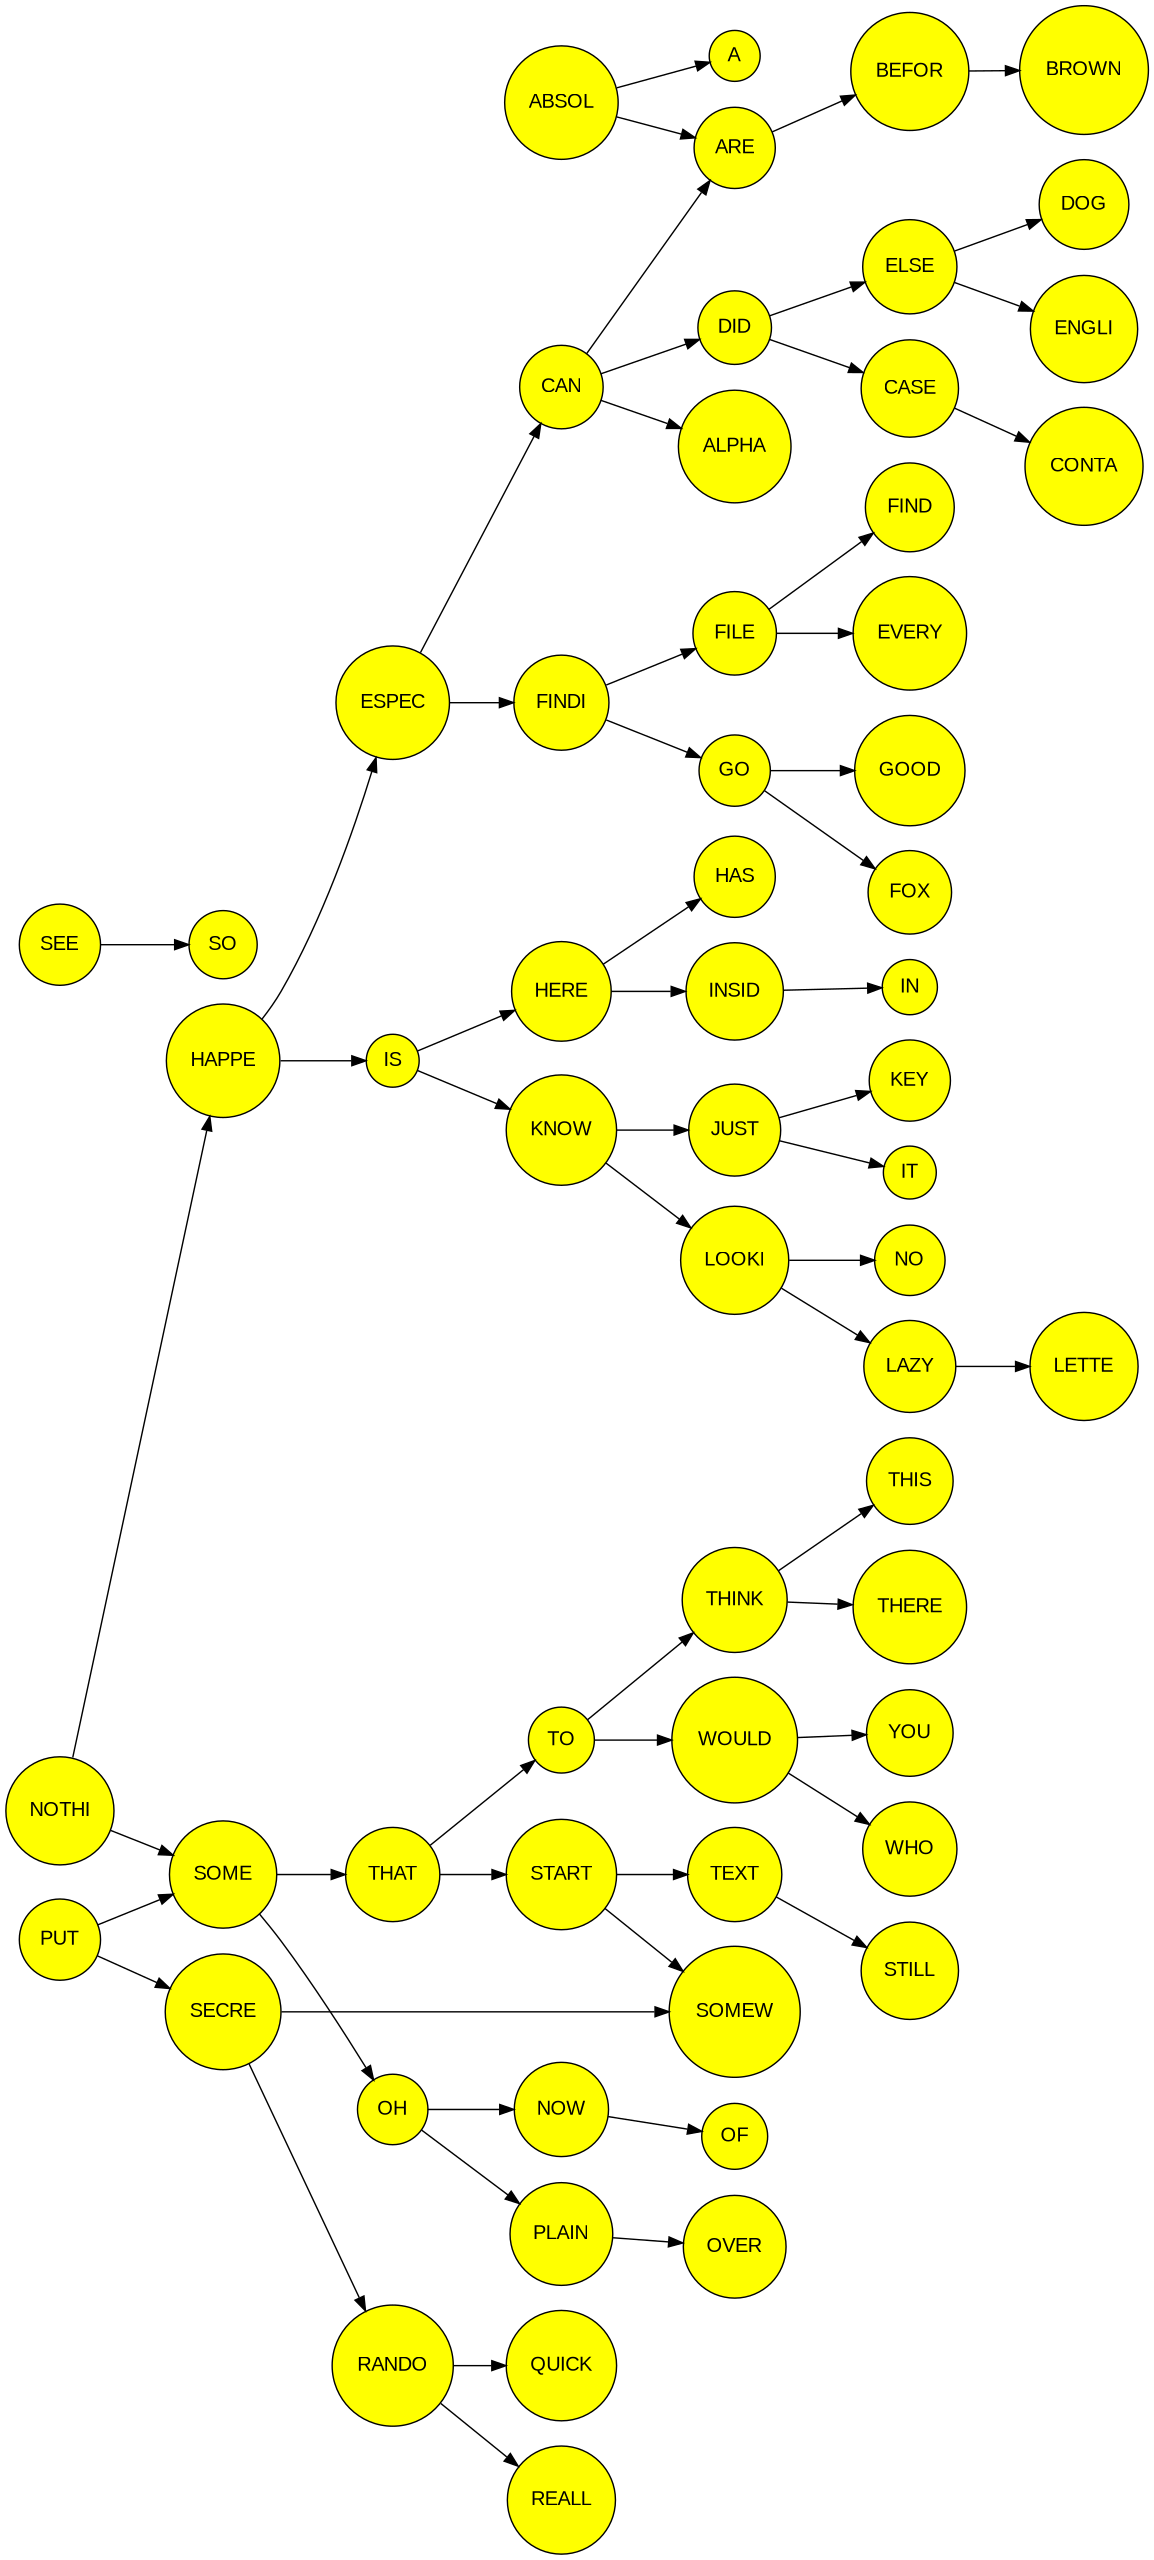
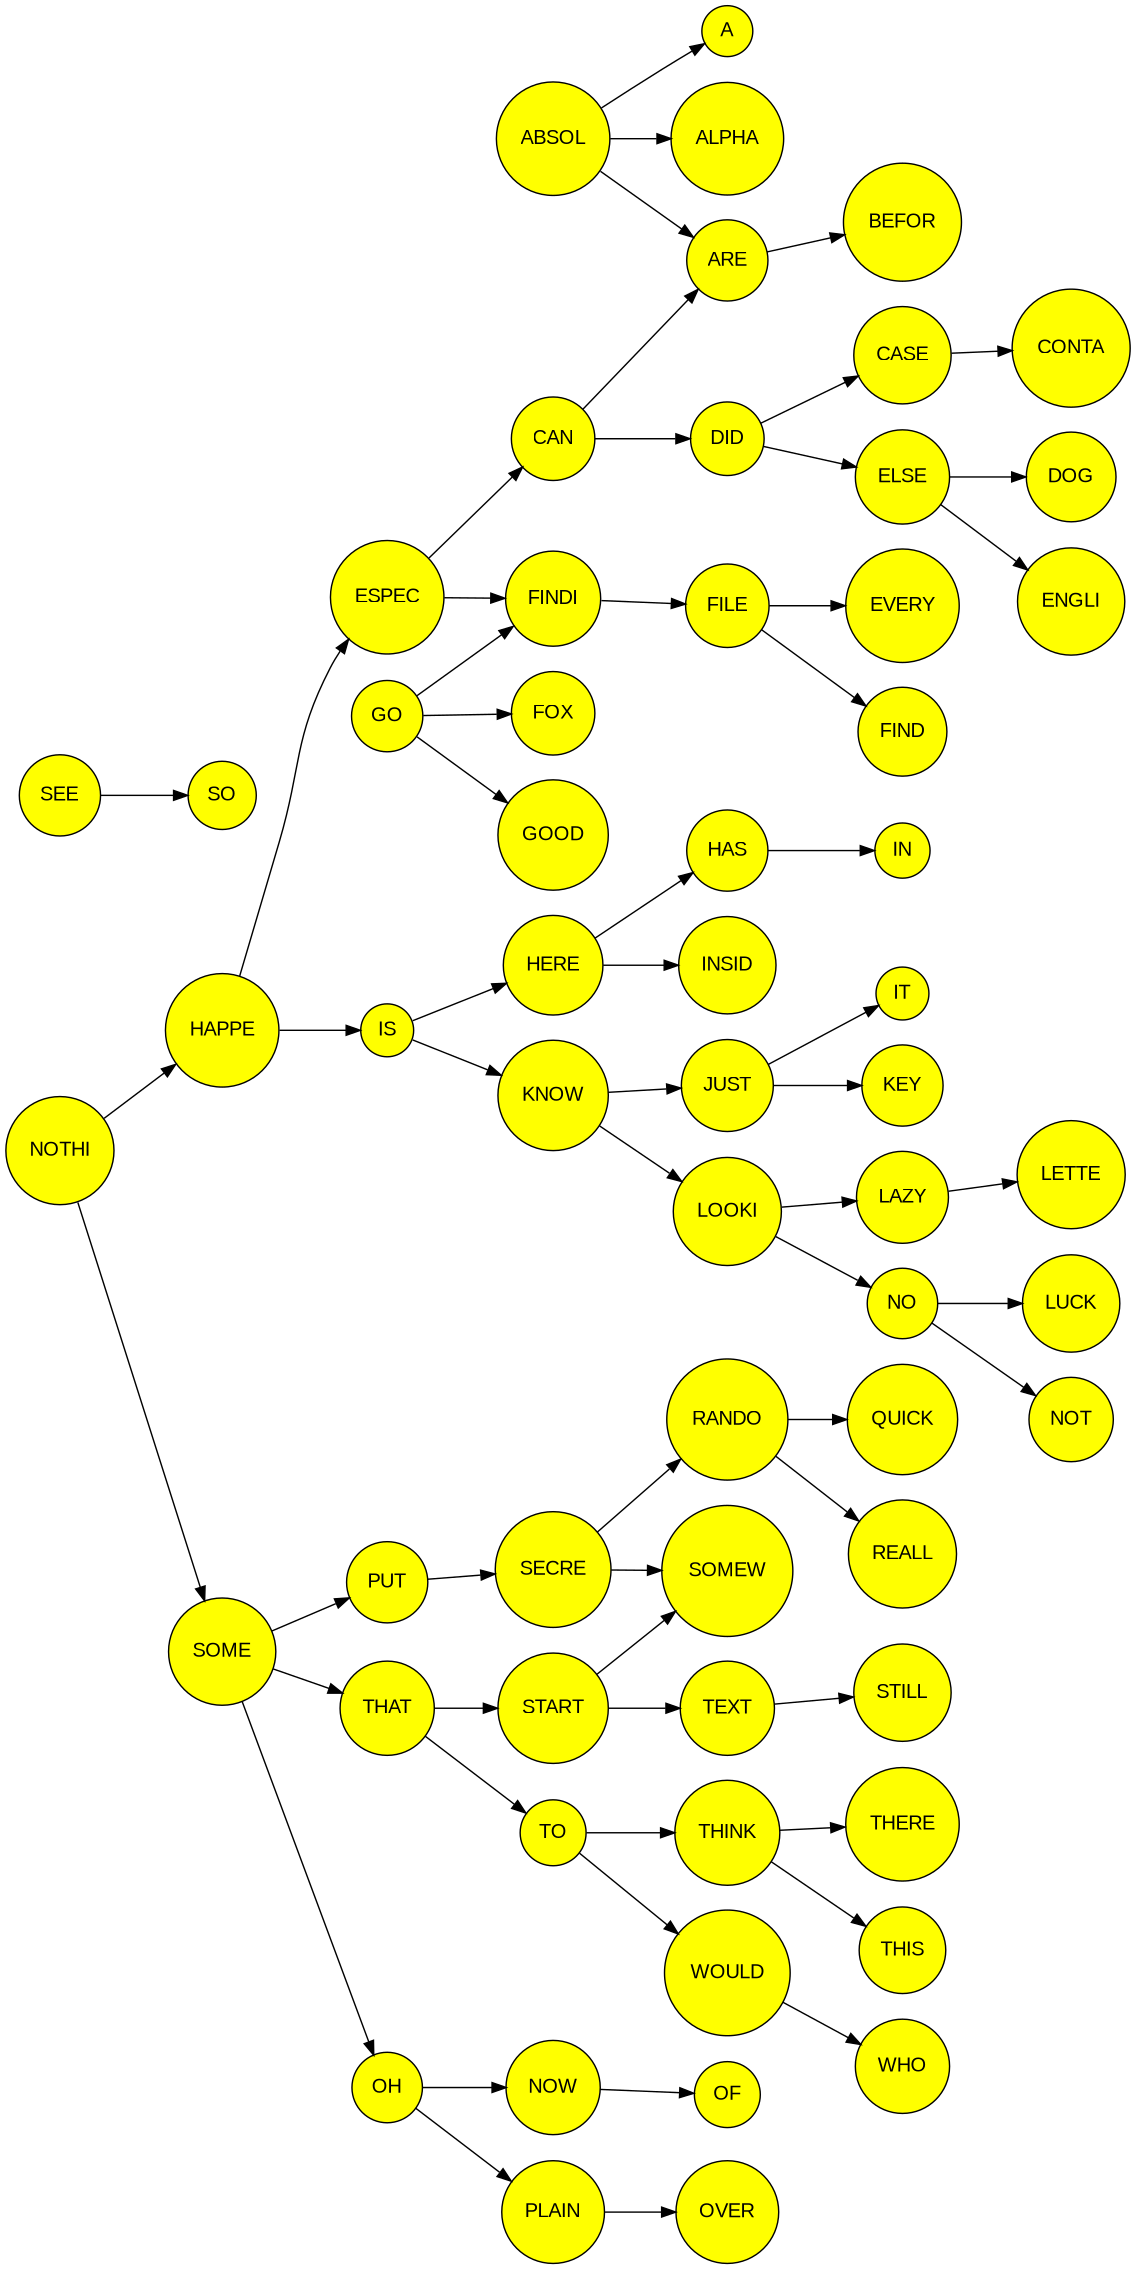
node "BROWN": removed
edge "CAN" -> "ALPHA": now "ABSOL" -> "ALPHA"
edge "FINDI" -> "GO": reversed
edge "INSID" -> "IN": now "HAS" -> "IN"
node "LUCK": added
node "NOT": added
node "YOU": removed
edge "PUT" -> "SOME": reversed
